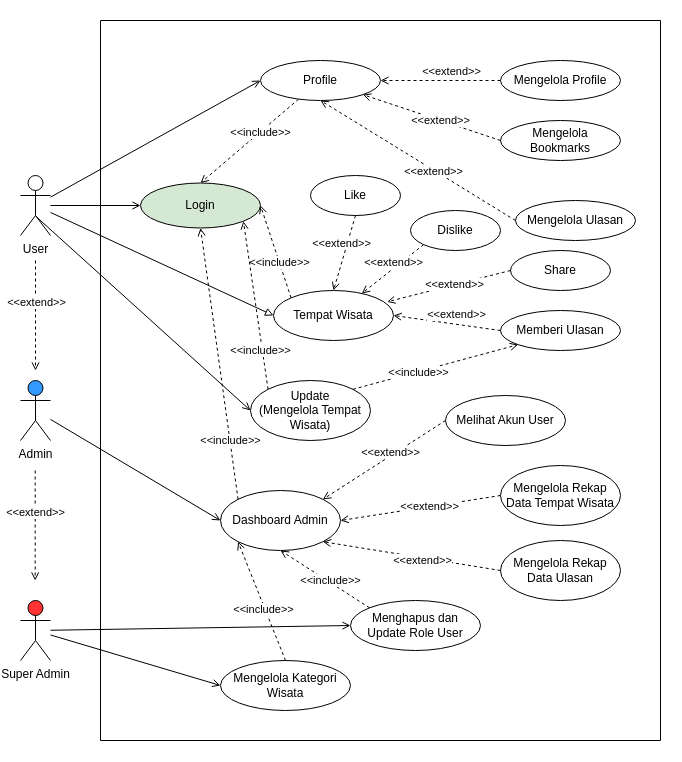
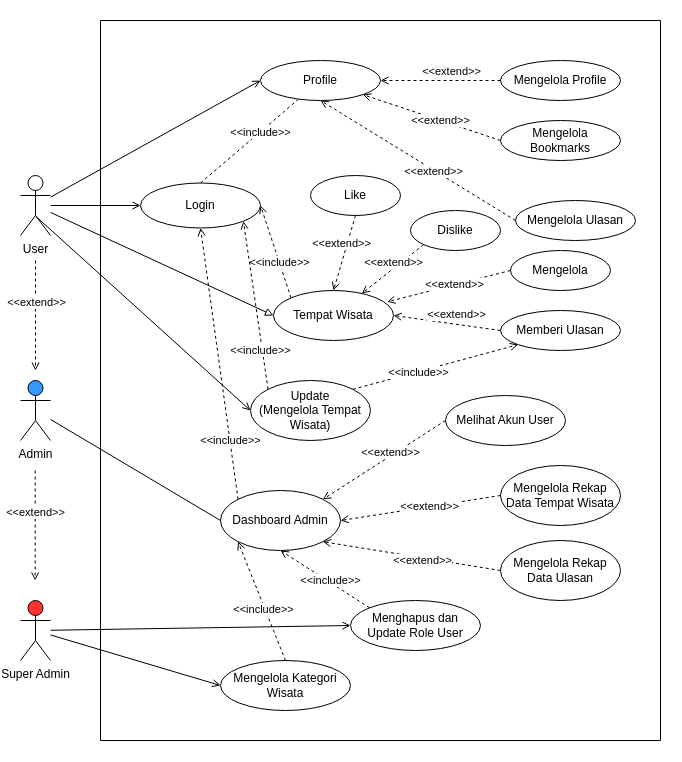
edge "Profile" -> "Login": arrowhead open -> none
node "Login": fillcolor #d5e8d4 -> #ffffff
node "Share": label "Share" -> "Mengelola"
edge "Admin" -> "Dashboard Admin": arrowhead open -> none
